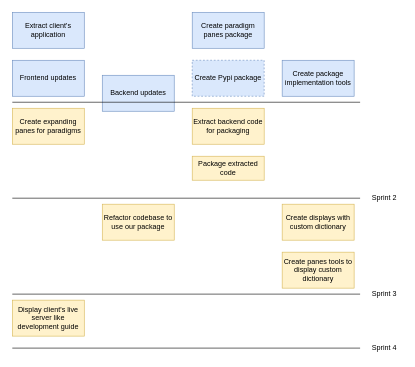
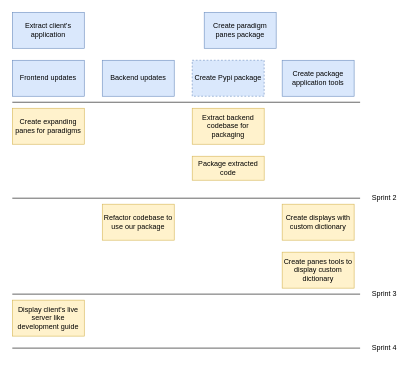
node "Create paradigm panes package": moved (228, 30) -> (240, 30)
node "Create package implementation tools": label "Create package implementation tools" -> "Create package application tools"
node "Backend updates": moved (138, 93) -> (138, 78)
node "Extract backend code for packaging": label "Extract backend code for packaging" -> "Extract backend codebase for packaging"
